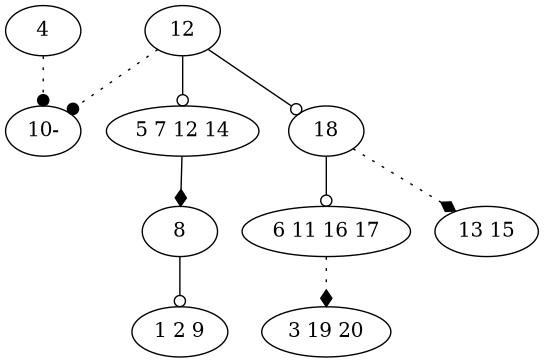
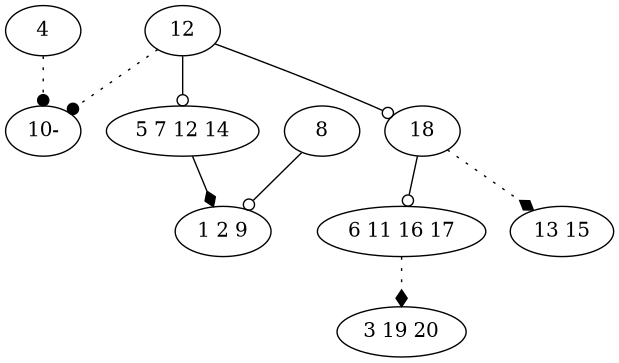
edge "5 7 12 14" -> "8": now "5 7 12 14" -> "1 2 9"
